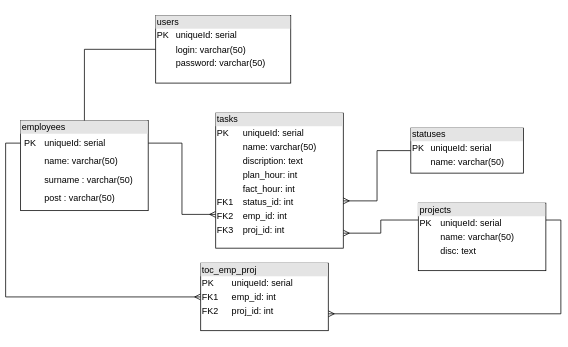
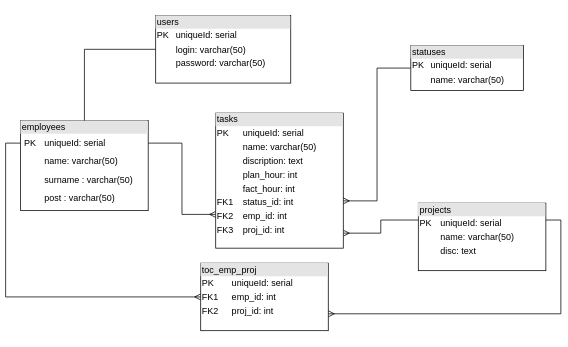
node "statuses PK uniqueId: serial name: varchar(50)": moved (467, 150) -> (467, 68)
